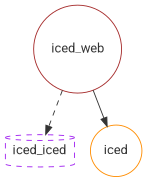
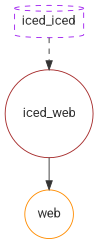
edge "iced_web" -> "iced_iced": reversed
node "iced": label "iced" -> "web"
